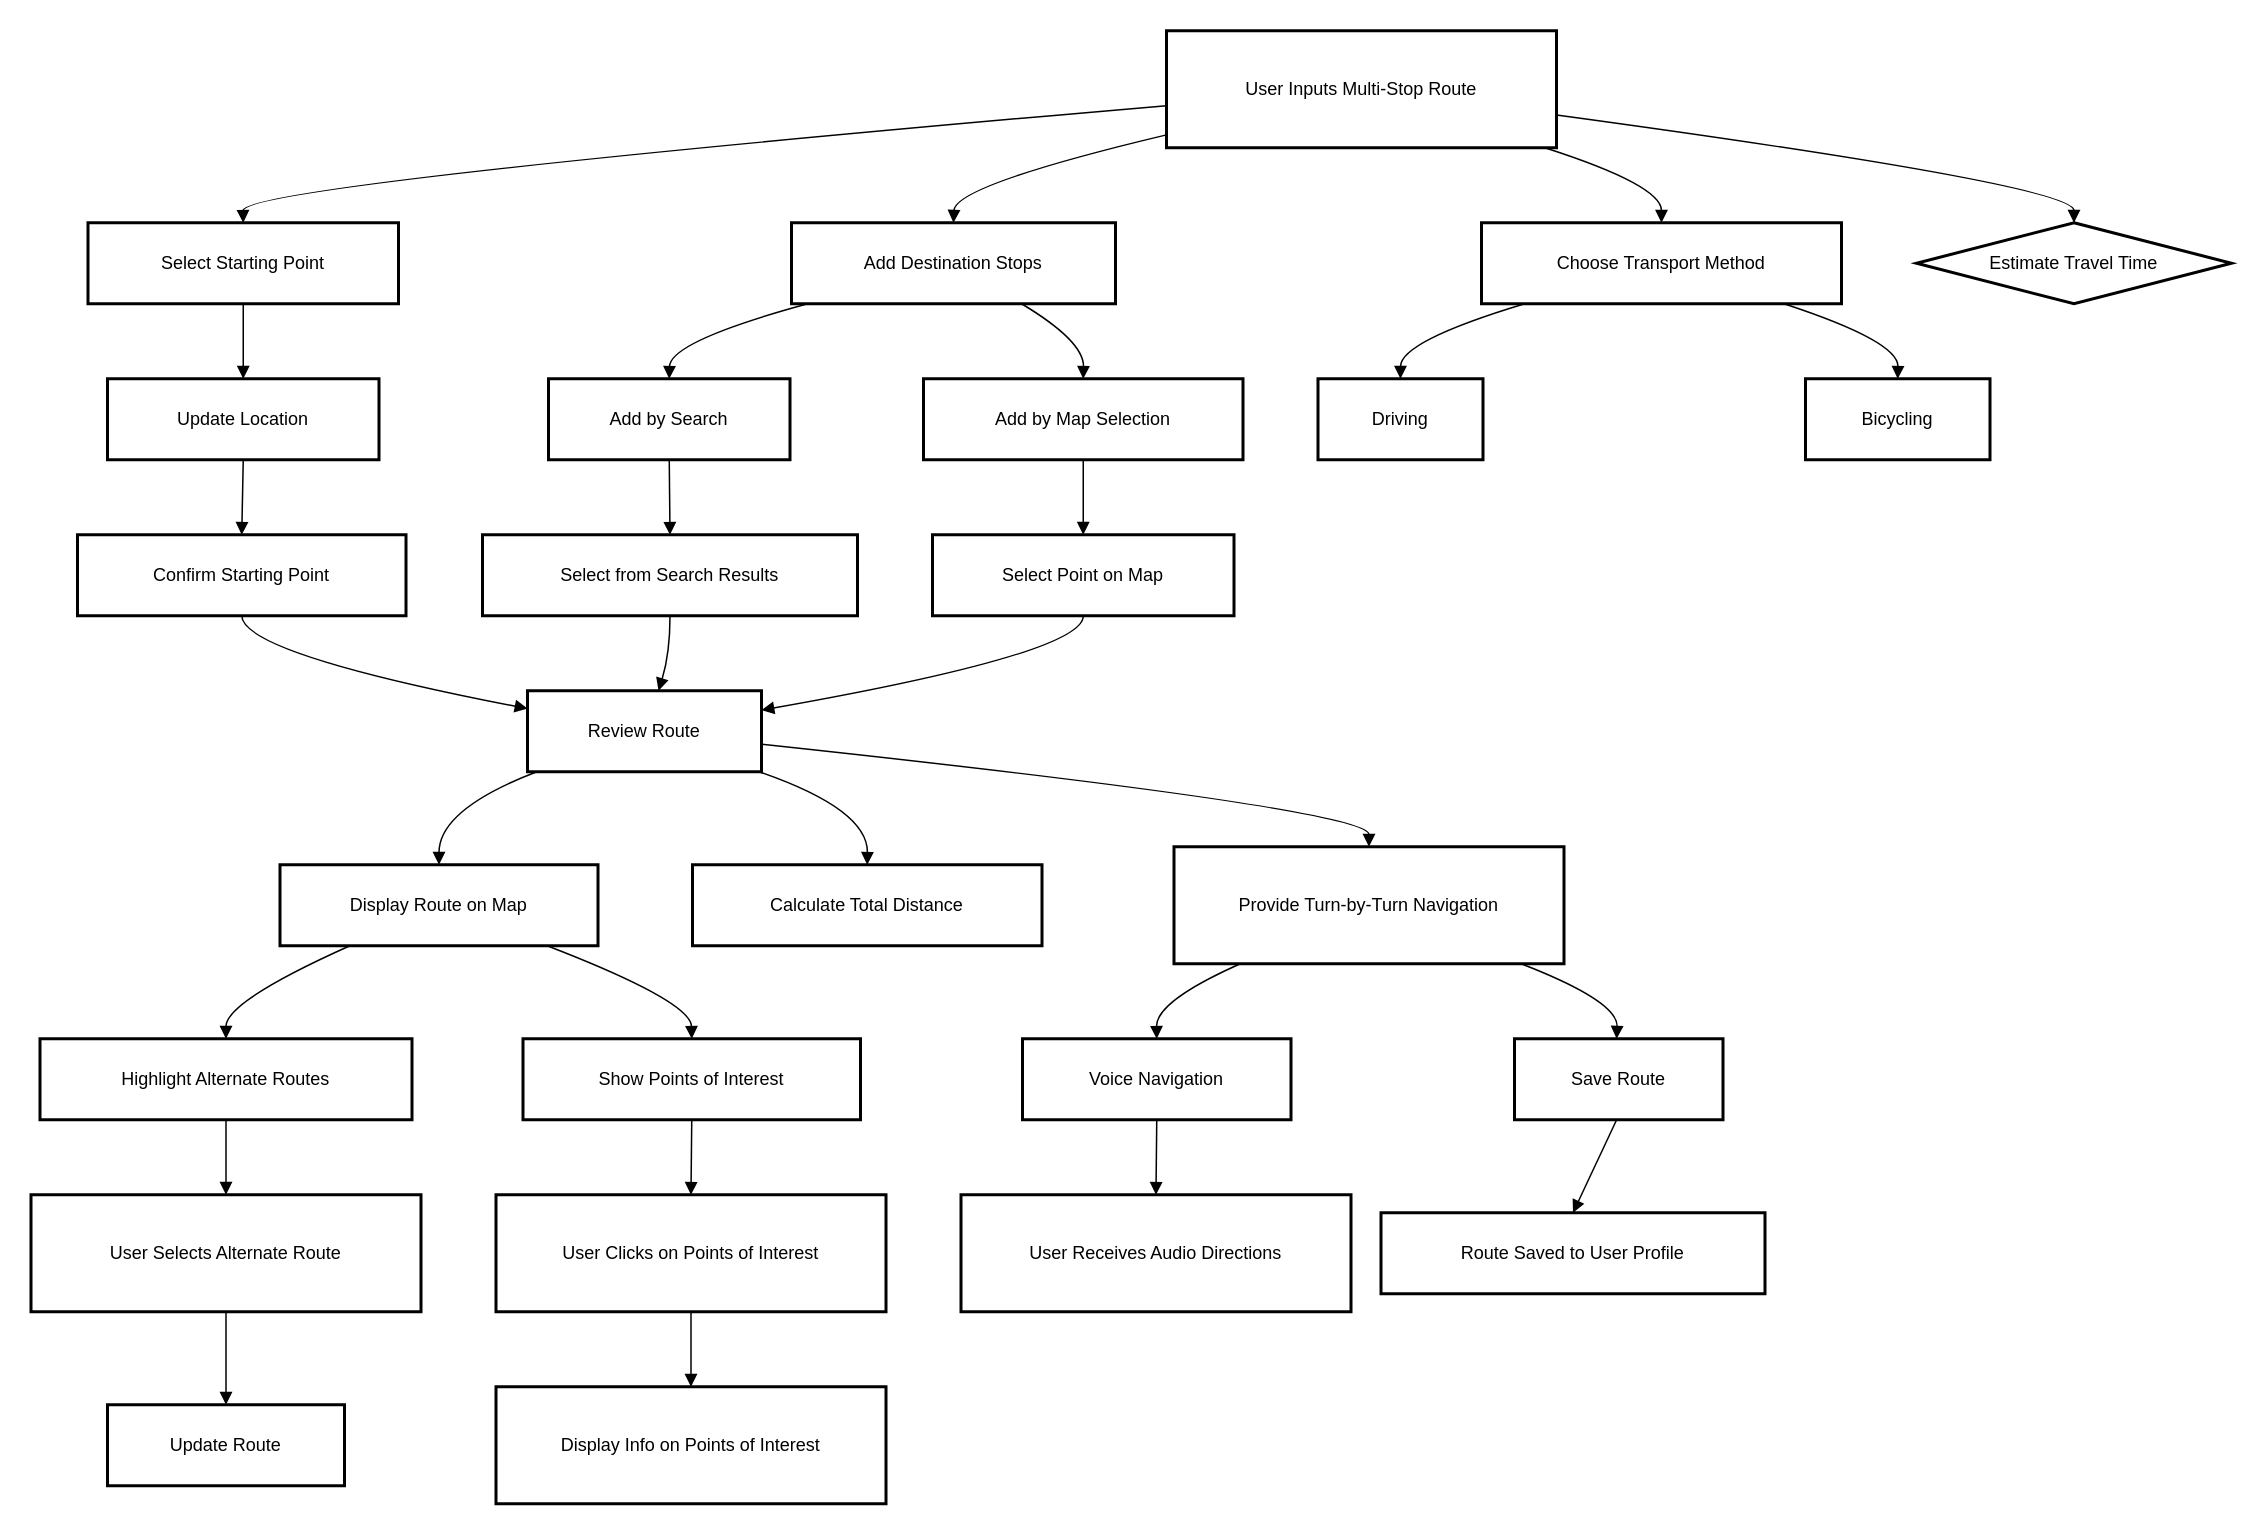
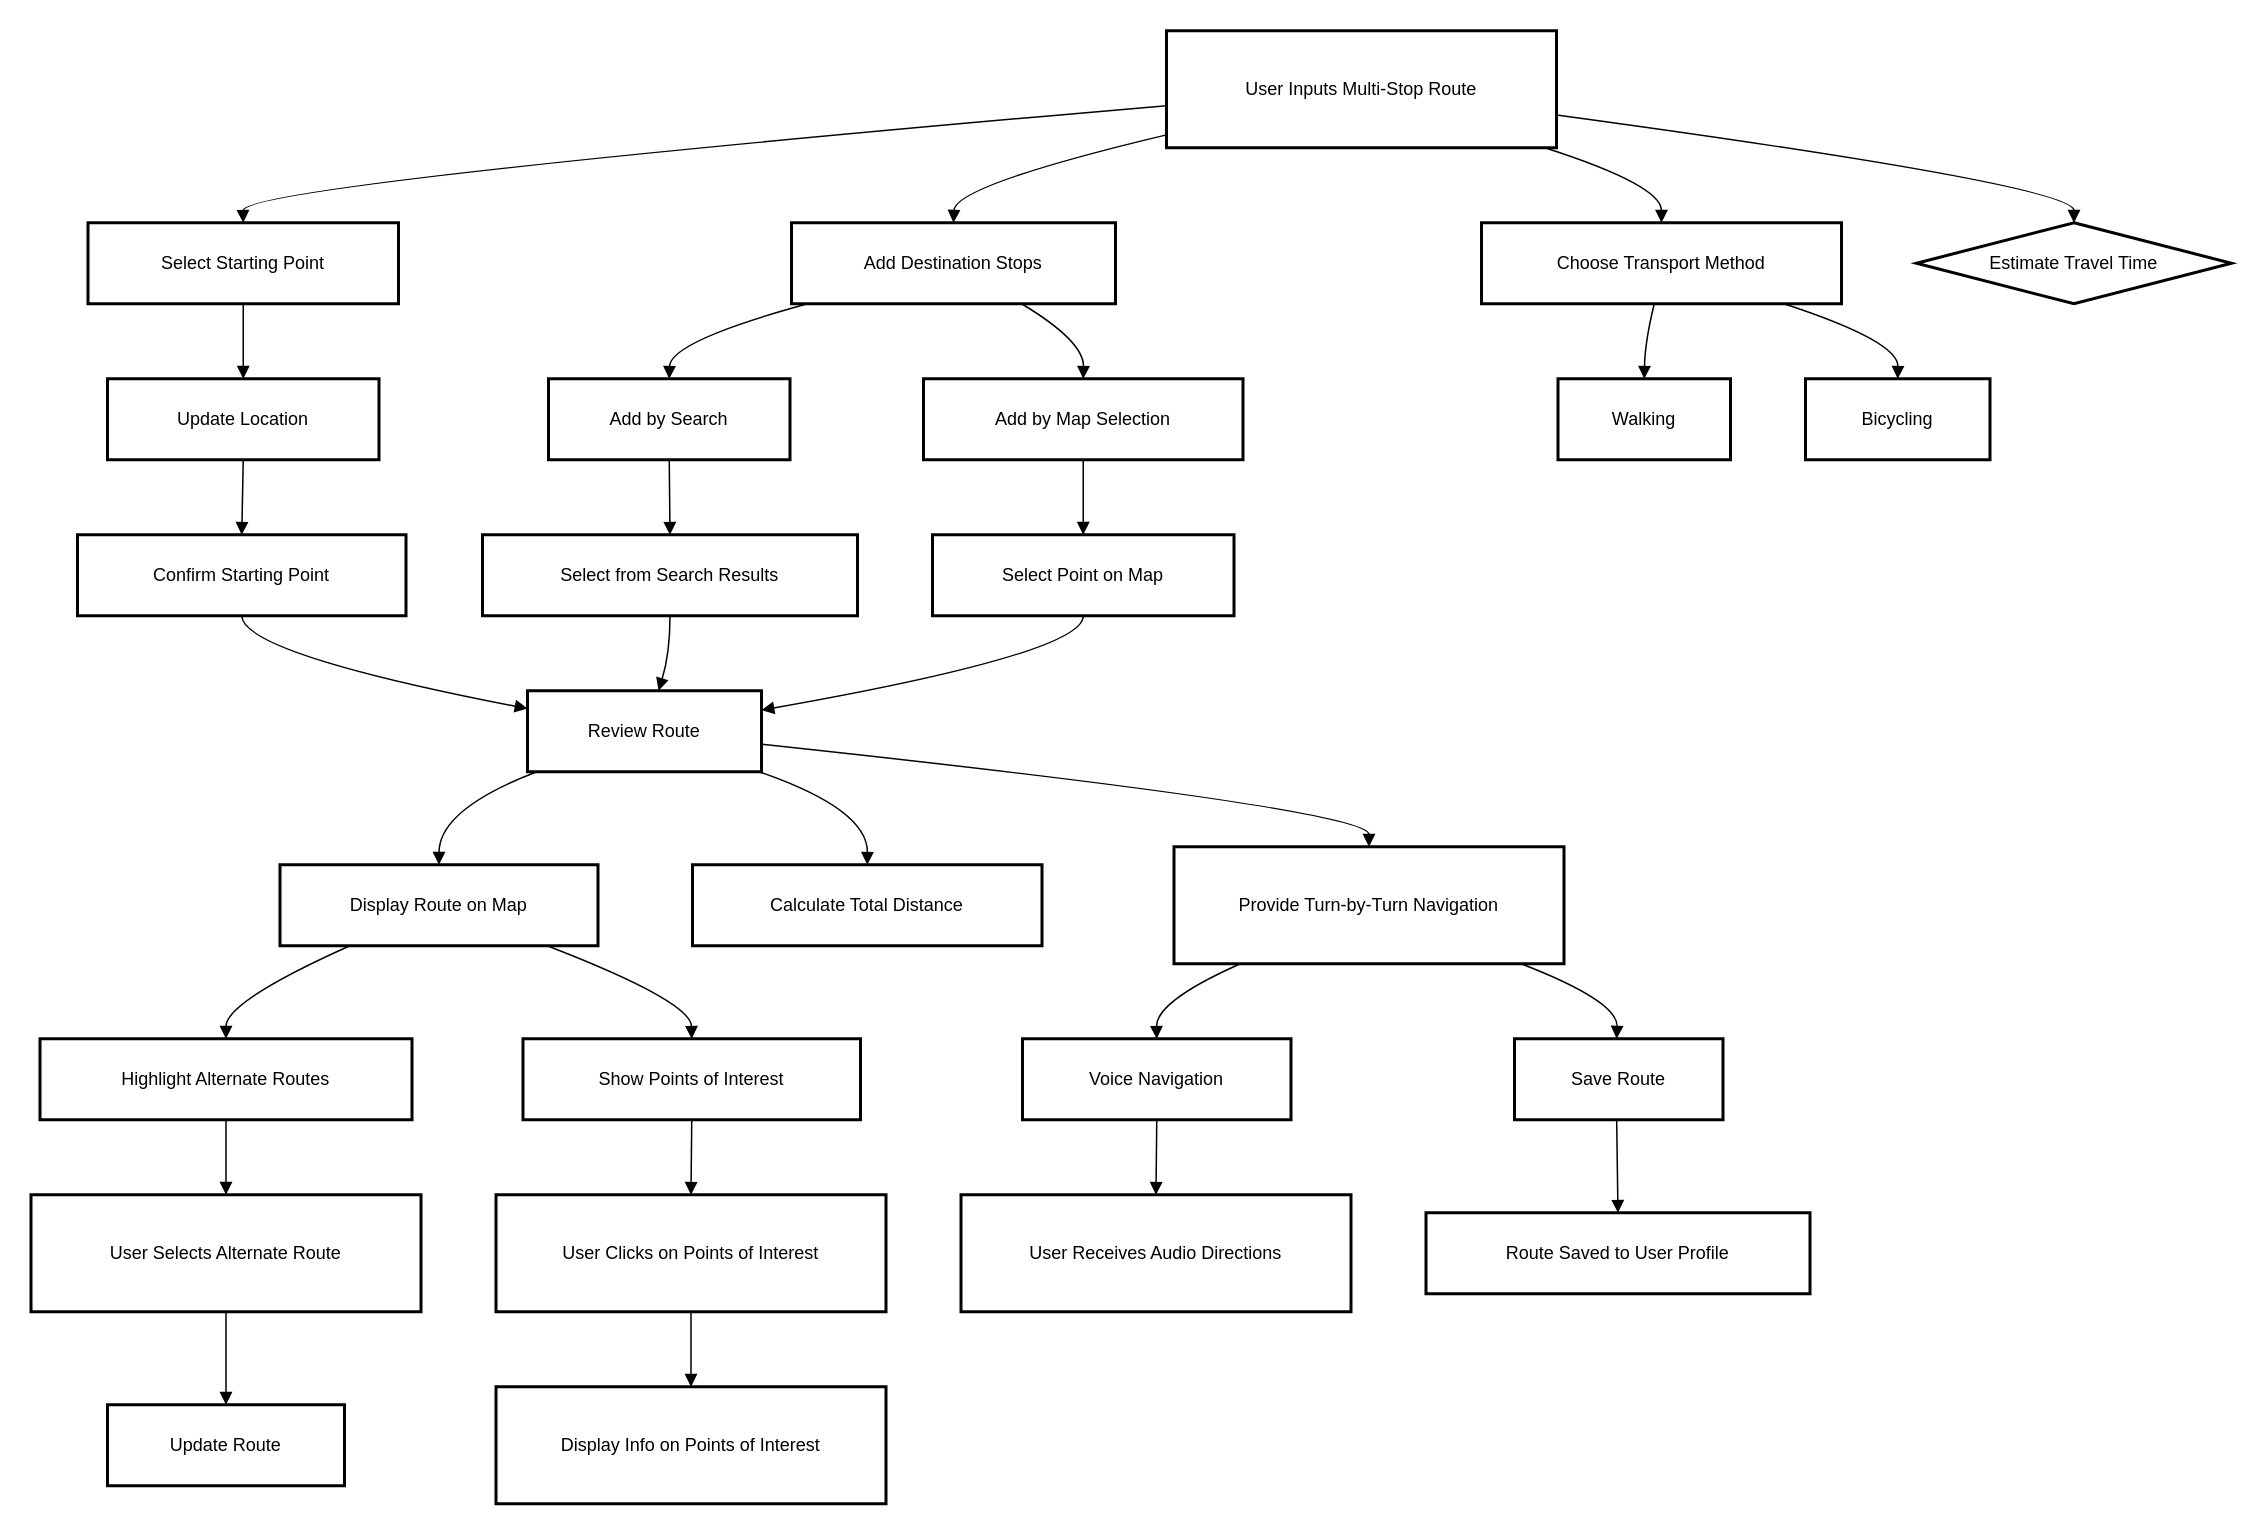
edge "Choose Transport Method" -> "Driving": removed
edge "Choose Transport Method" -> "Walking": added
node "Driving": removed
node "Walking": added
node "Route Saved to User Profile": moved (1573, 1253) -> (1618, 1253)
